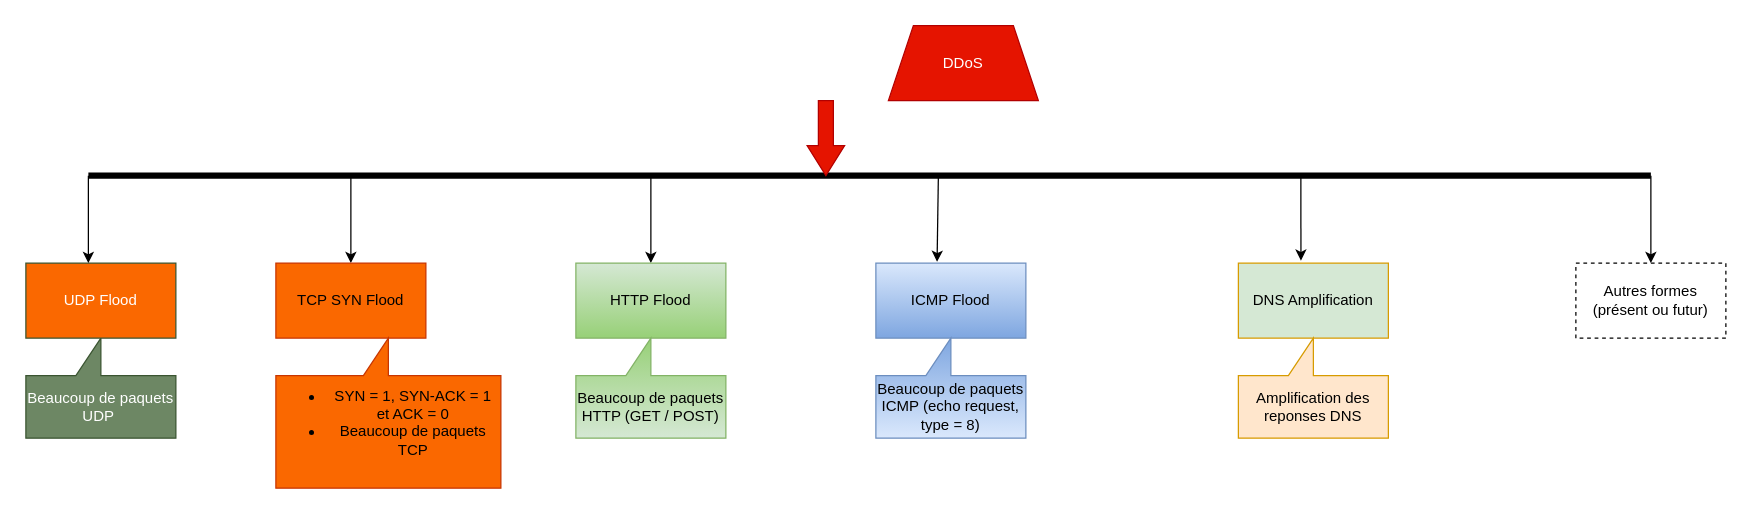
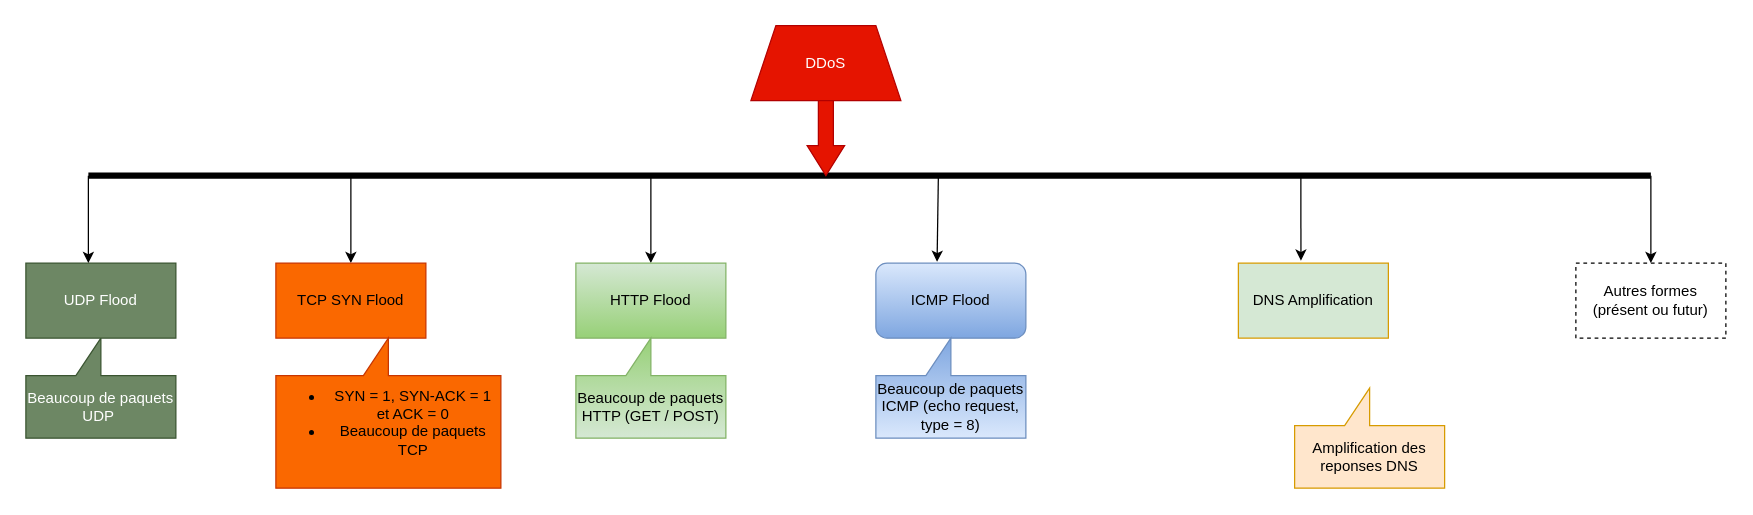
node "DDoS": moved (963, 63) -> (826, 63)
node "UDP Flood": fillcolor #fa6800 -> #6d8764
node "ICMP Flood": shape rectangle -> rounded rectangle
node "Amplification des reponses DNS": moved (1313, 388) -> (1369, 438)
